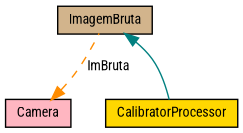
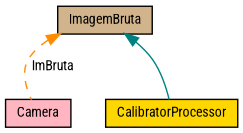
edge "ImagemBruta" -> "Camera": reversed
